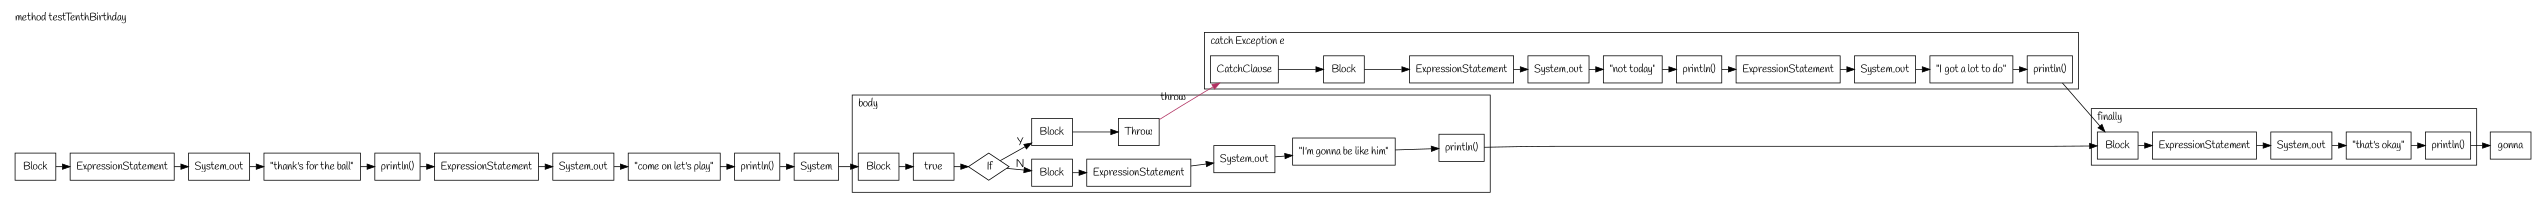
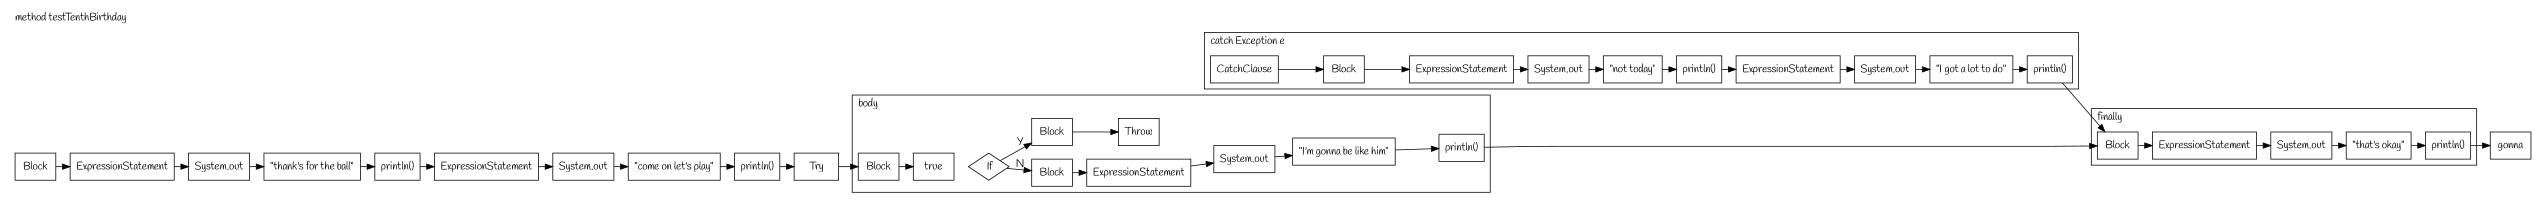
edge "Throw" -> "CatchClause": removed, label "throw"
node "System": label "System" -> "Try"
edge "true" -> "If": removed
